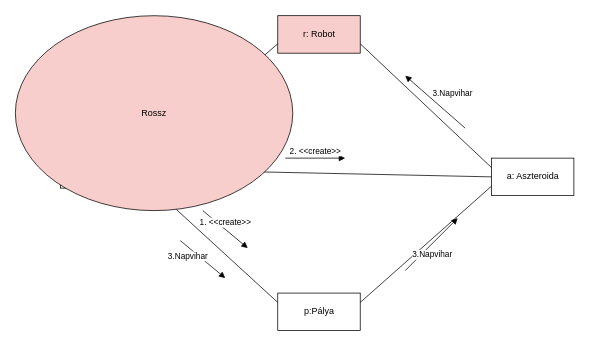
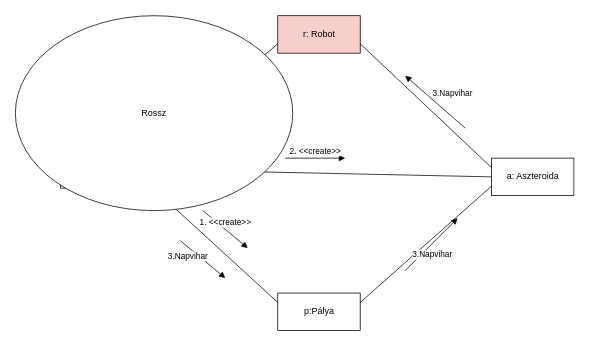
node "Rossz": fillcolor #f8cecc -> #ffffff
